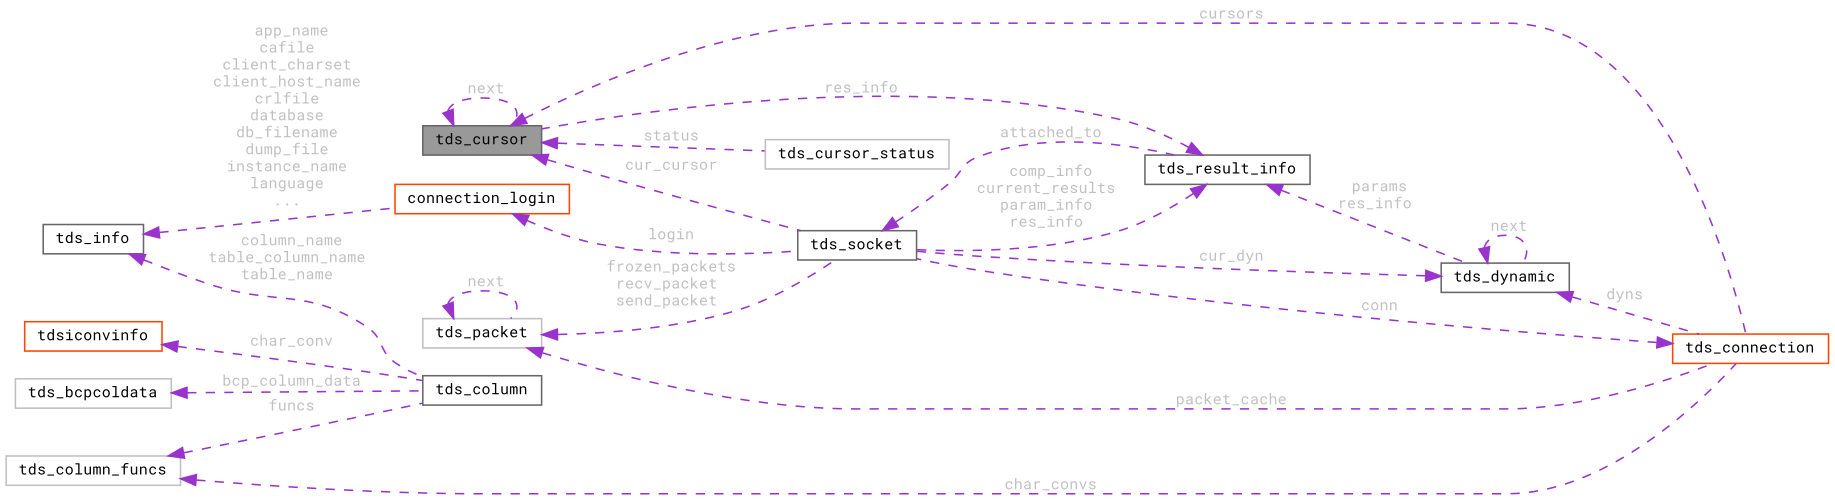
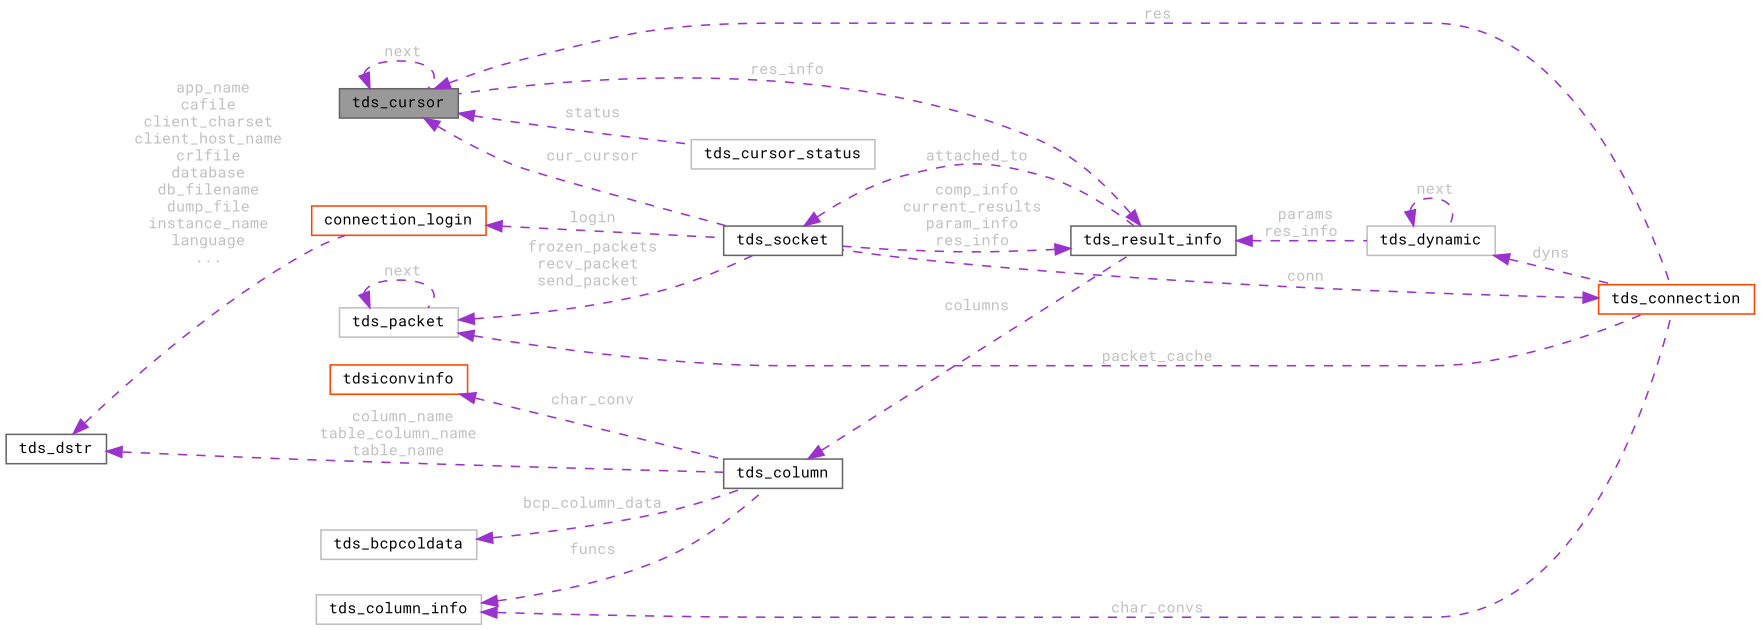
edge "tds_connection" -> "tds_cursor": label " cursors" -> " res"
node "tds_info": label "tds_info" -> "tds_dstr"
edge "tds_socket" -> "tds_dynamic": removed, label "cur_dyn"
node "tds_dynamic": color gray40 -> grey75
edge "tds_result_info" -> "tds_column": added, label "columns"
node "tds_column_funcs": label "tds_column_funcs" -> "tds_column_info"
